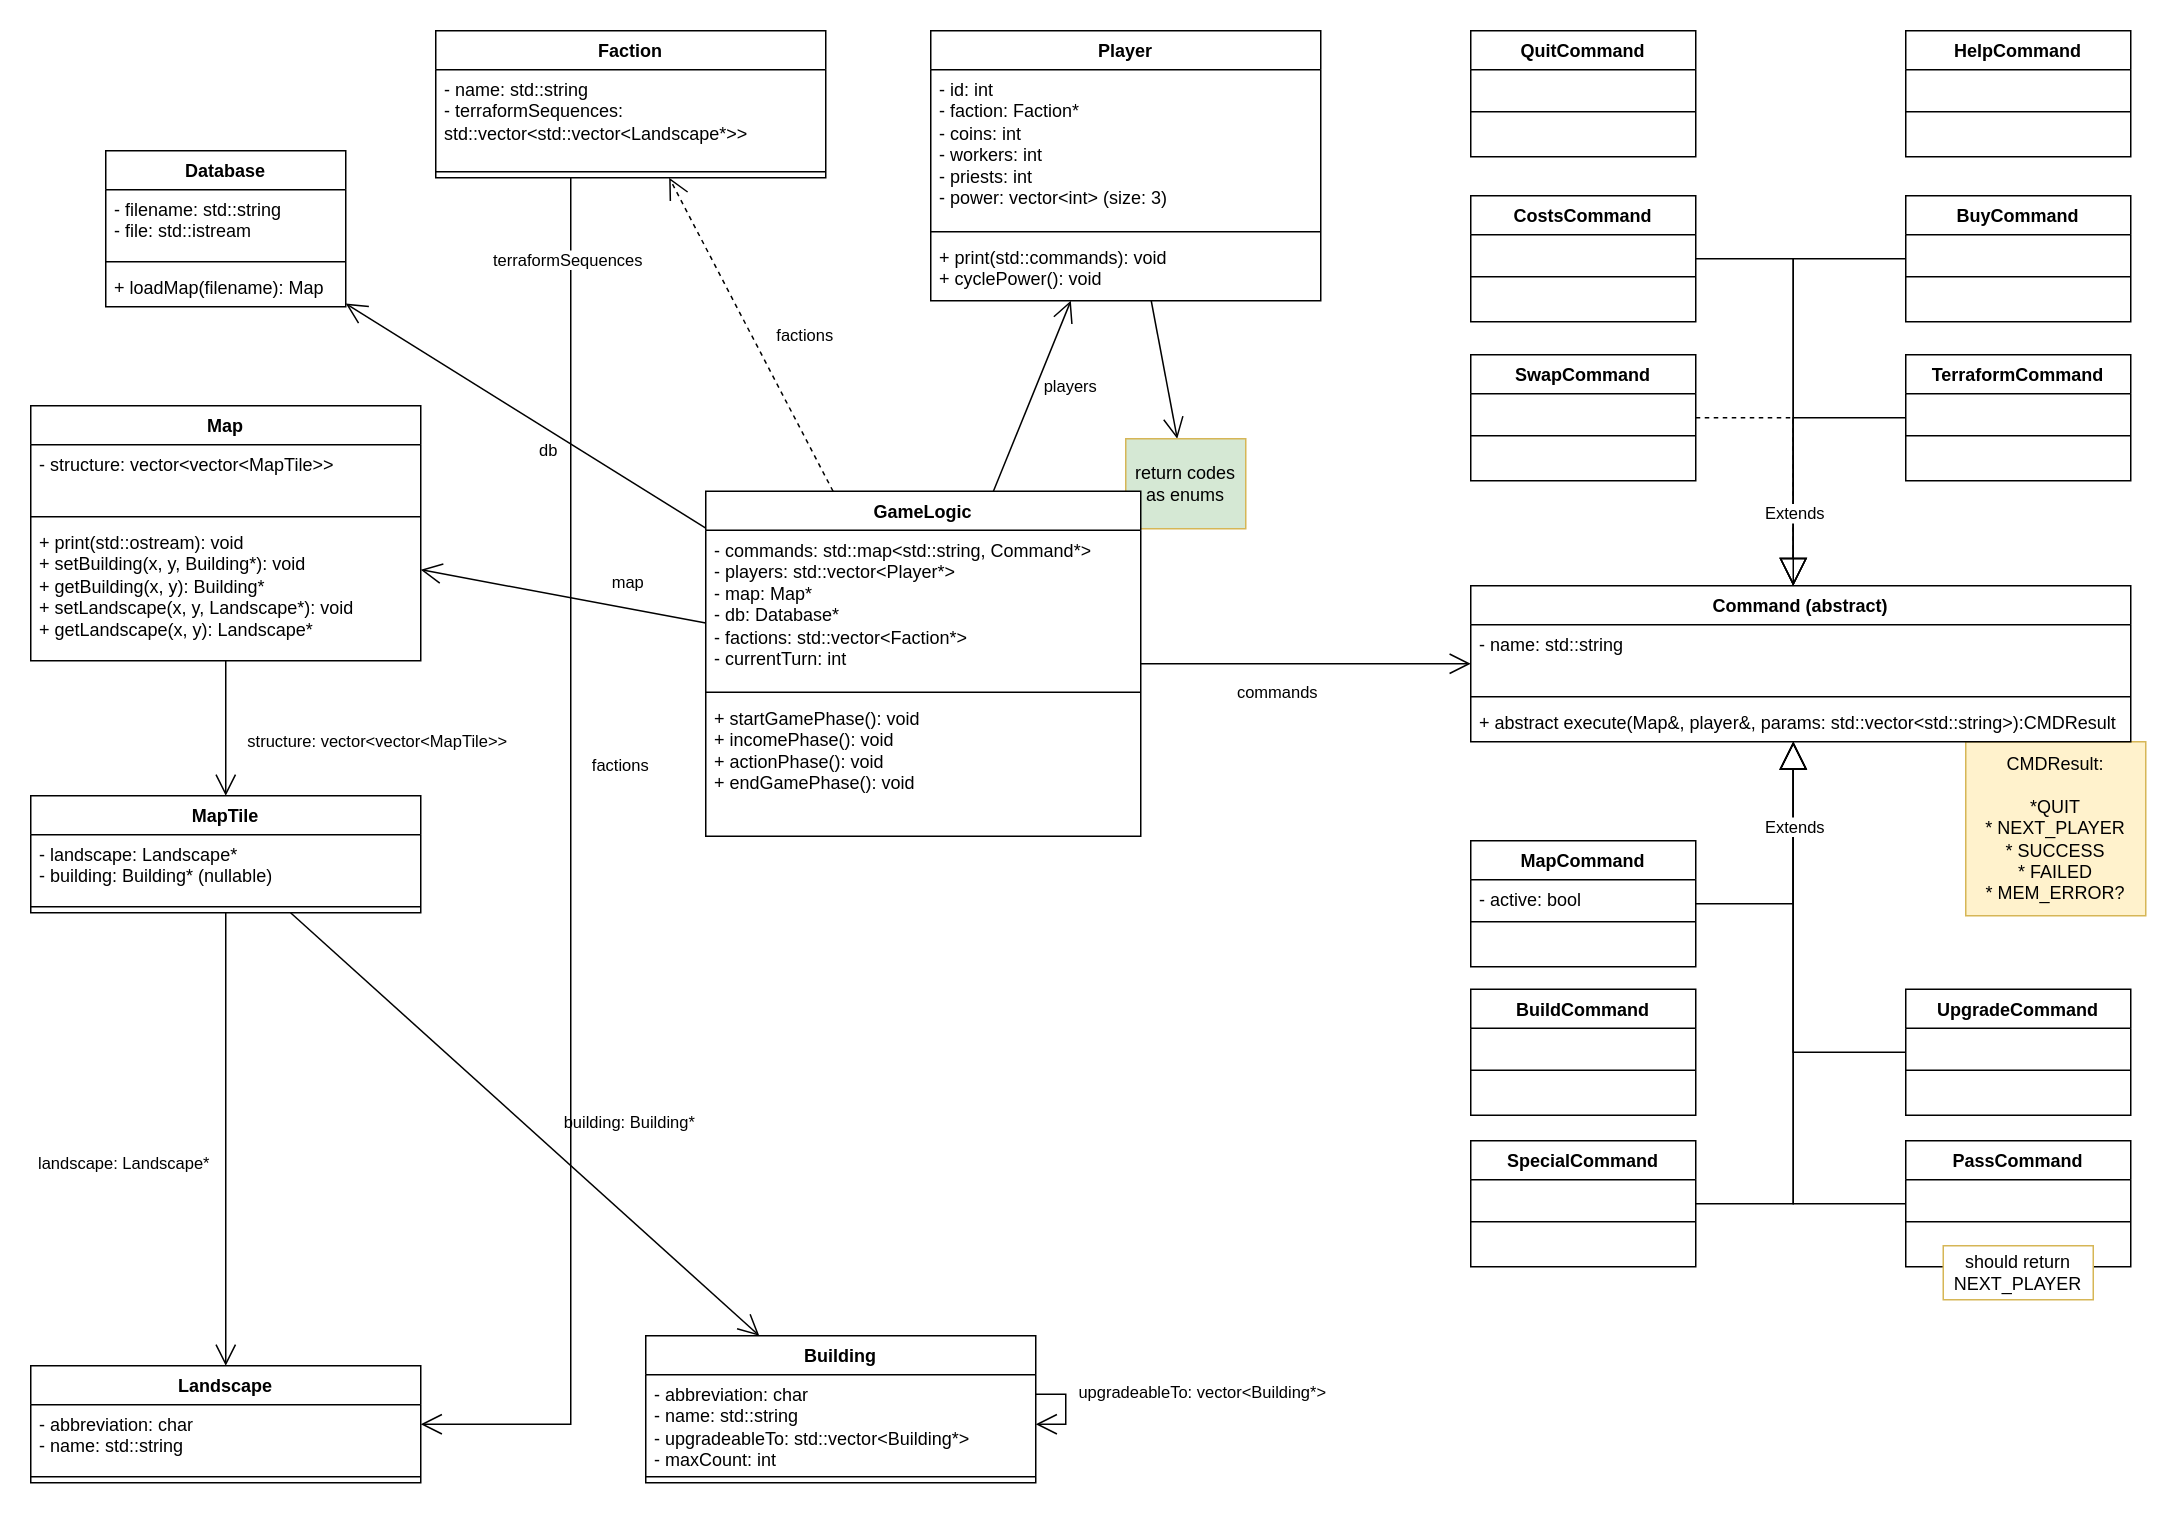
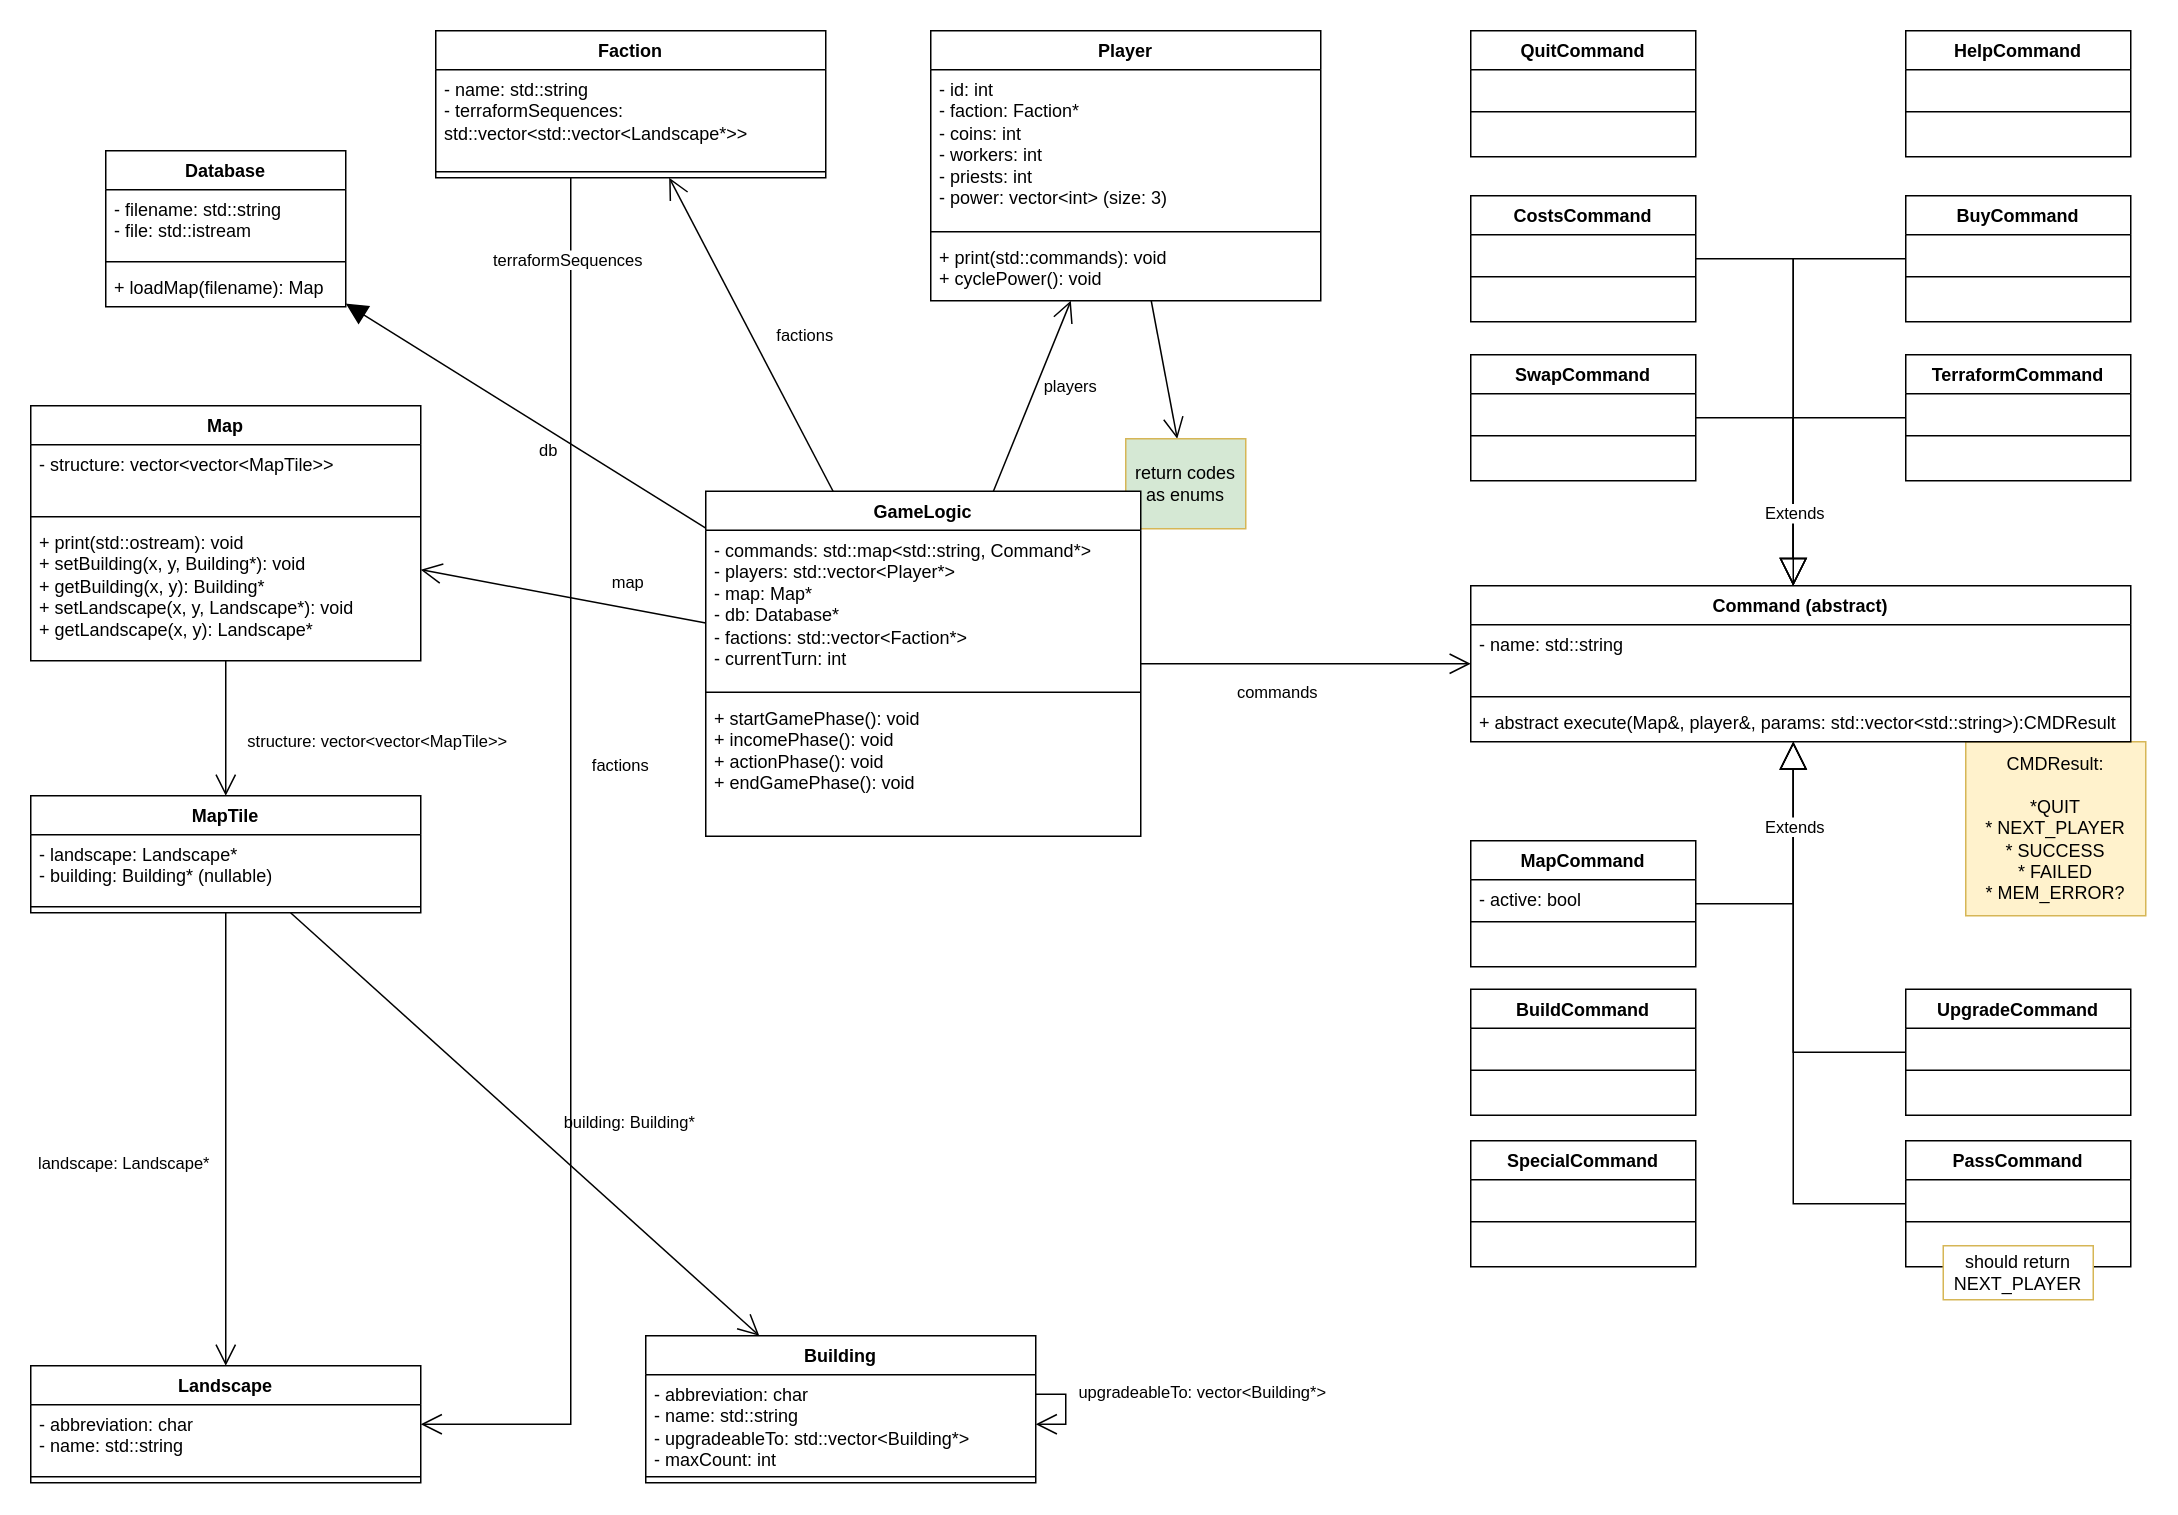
edge "GameLogic" -> "Database": arrowhead open -> block
edge "GameLogic" -> "Faction": style dashed -> solid
edge "SwapCommand" -> "Command (abstract)": style dashed -> solid
edge "SpecialCommand" -> "Command (abstract)": removed
